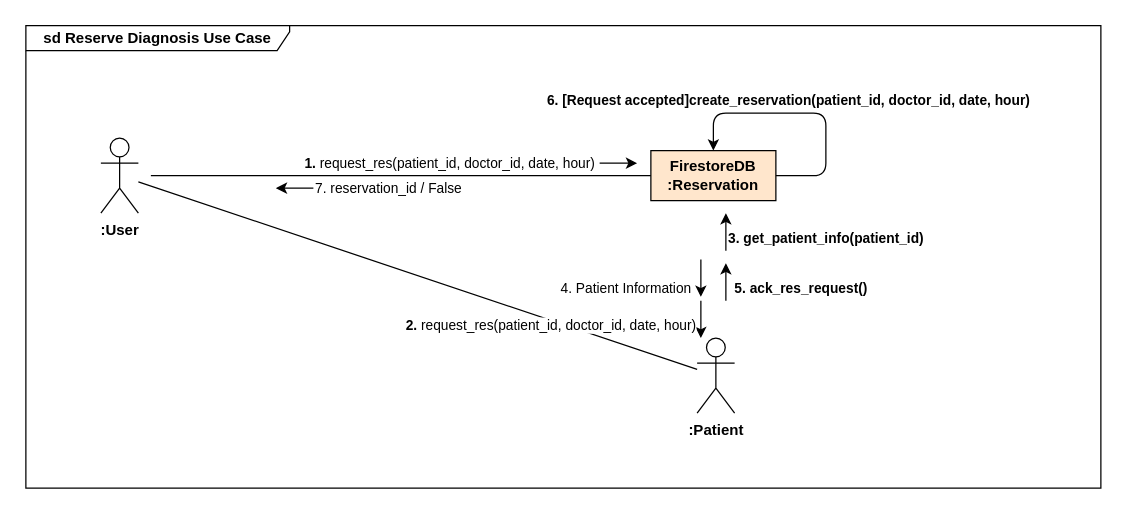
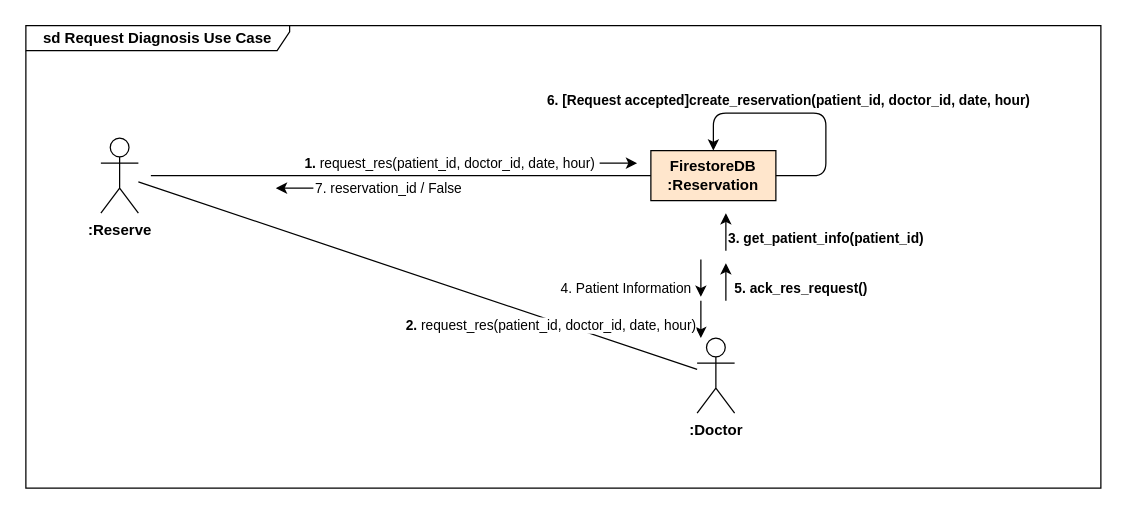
node "sd Reserve Diagnosis Use Case": label "sd Reserve Diagnosis Use Case" -> "sd Request Diagnosis Use Case"
node ":User": label ":User" -> ":Reserve"
node ":Patient": label ":Patient" -> ":Doctor"
